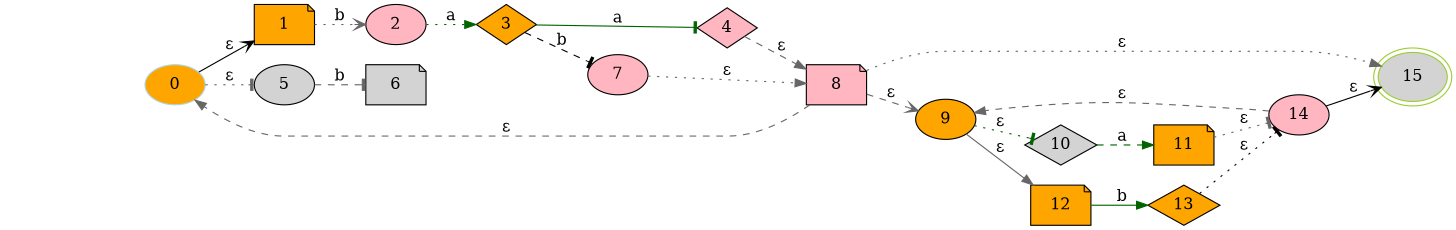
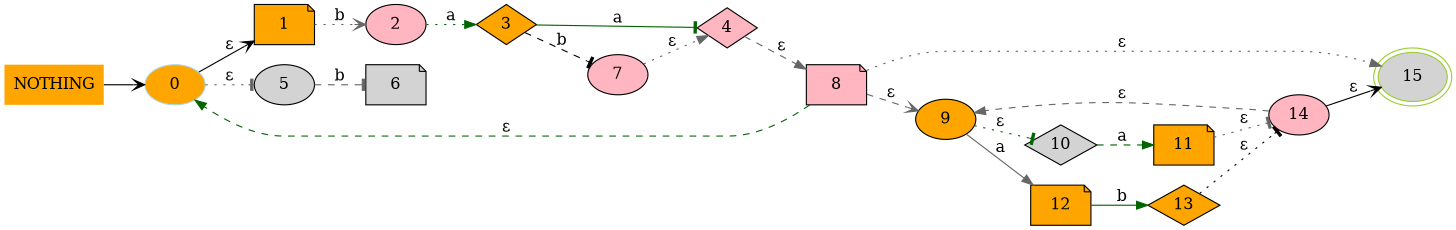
edge "7" -> "8": now "7" -> "4"
node "NOTHING": added
edge "8" -> "0": color gray40 -> darkgreen
edge "9" -> "12": label "ε" -> "a"
